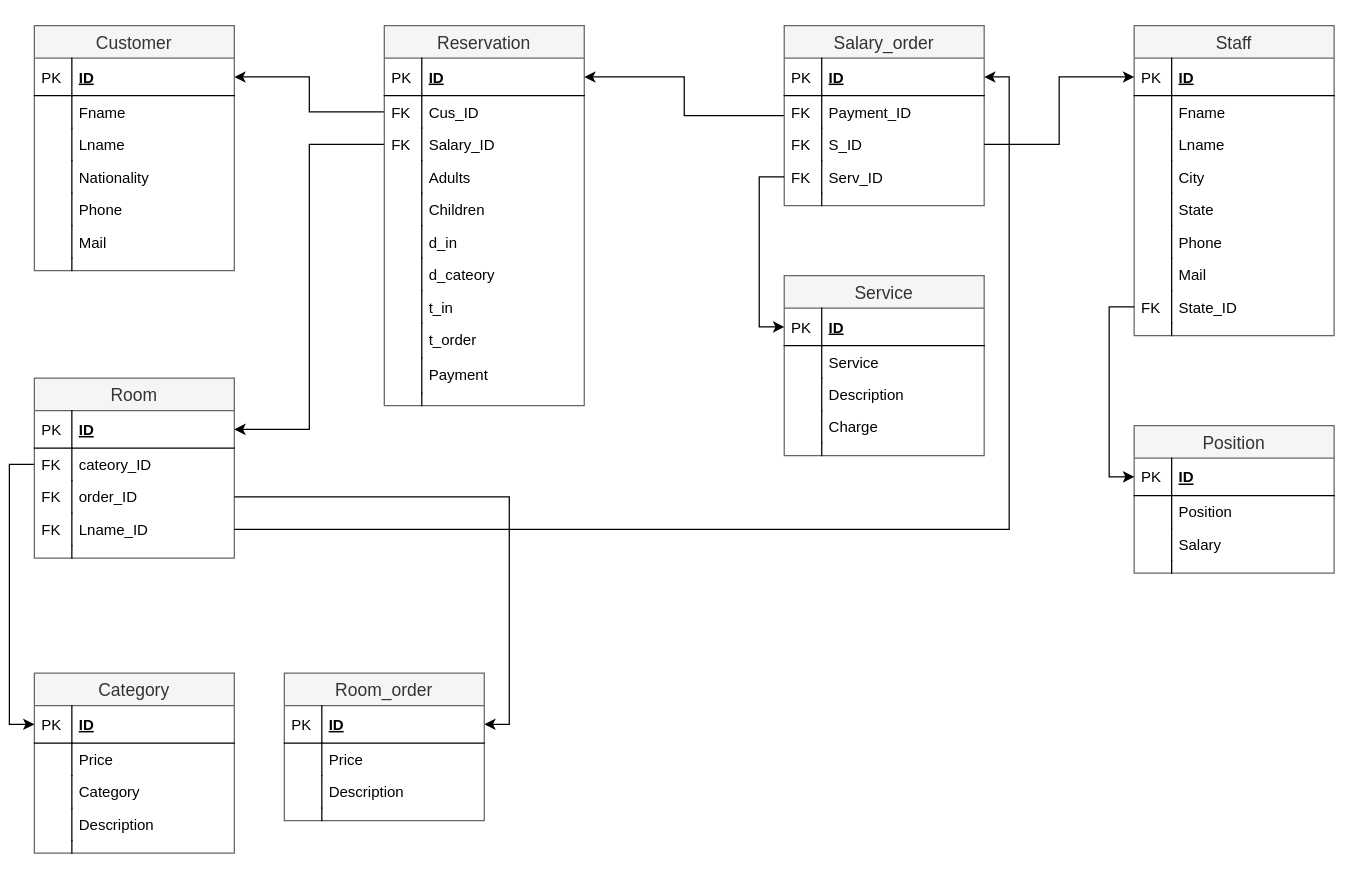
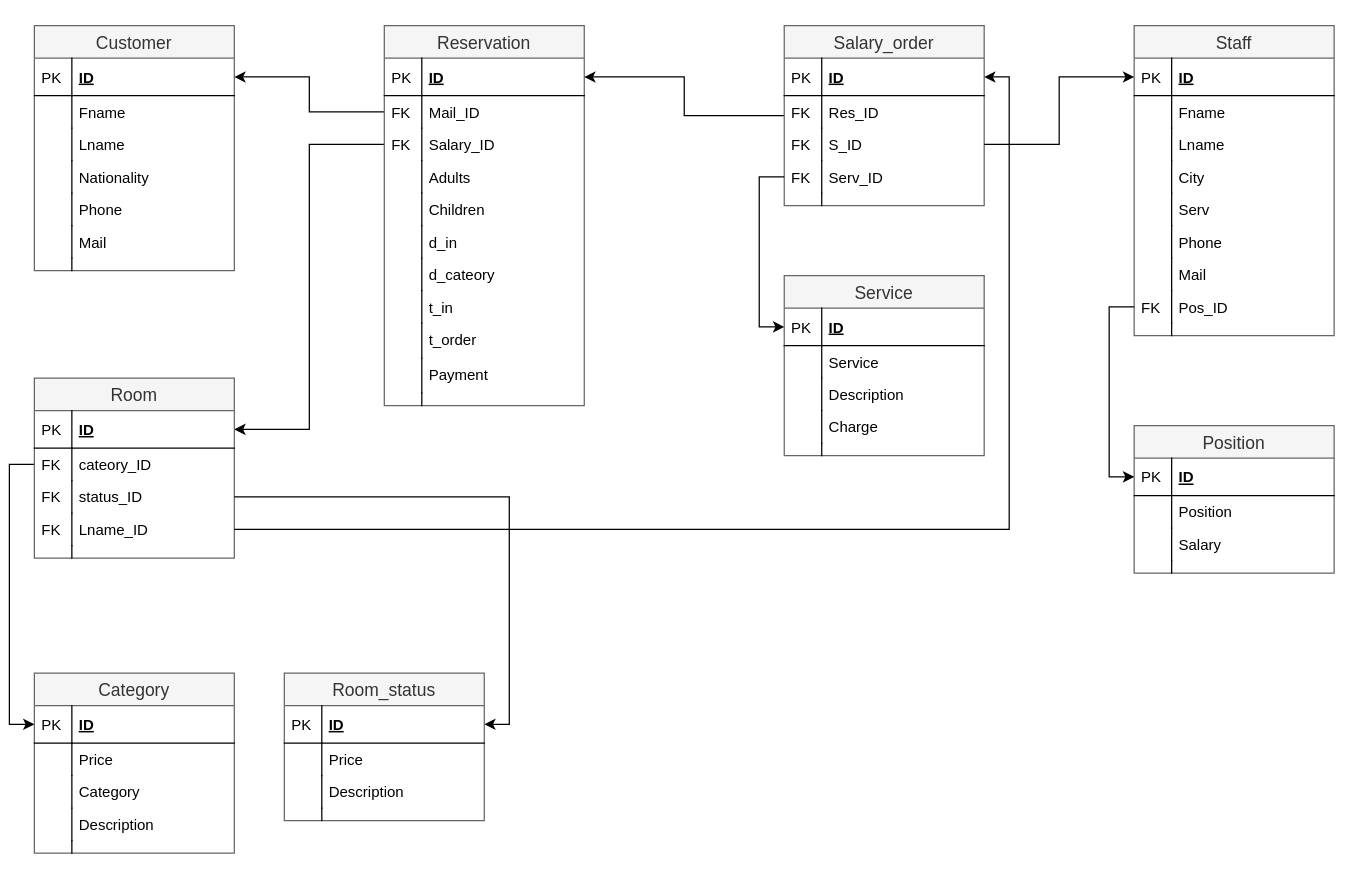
node "Cus_ID": label "Cus_ID" -> "Mail_ID"
node "Payment_ID": label "Payment_ID" -> "Res_ID"
node "State": label "State" -> "Serv"
node "State_ID": label "State_ID" -> "Pos_ID"
node "order_ID": label "order_ID" -> "status_ID"
node "Room_order": label "Room_order" -> "Room_status"
